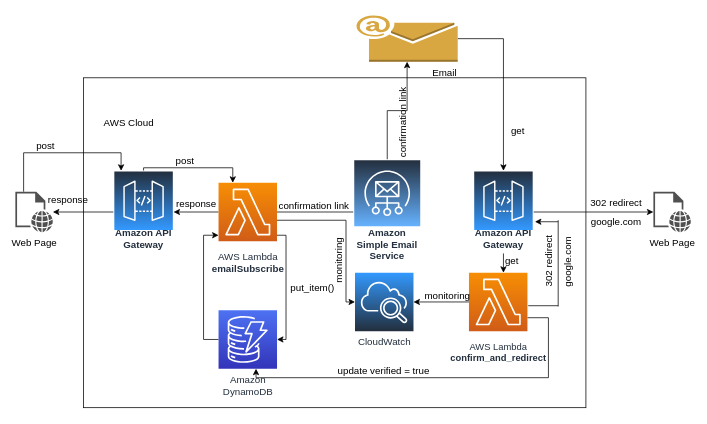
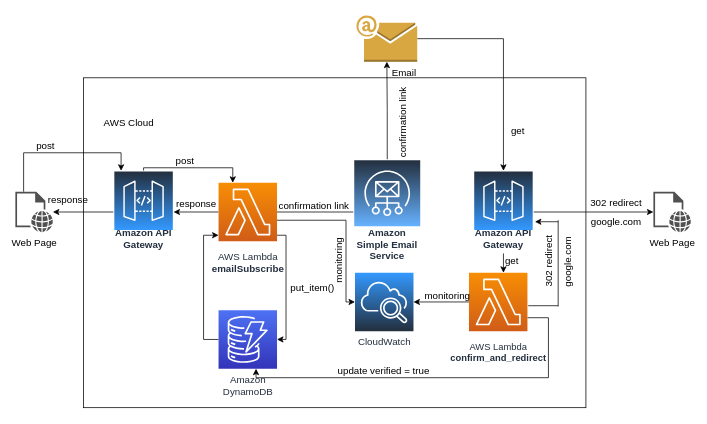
node "Email": size 101x46 -> 61x46
